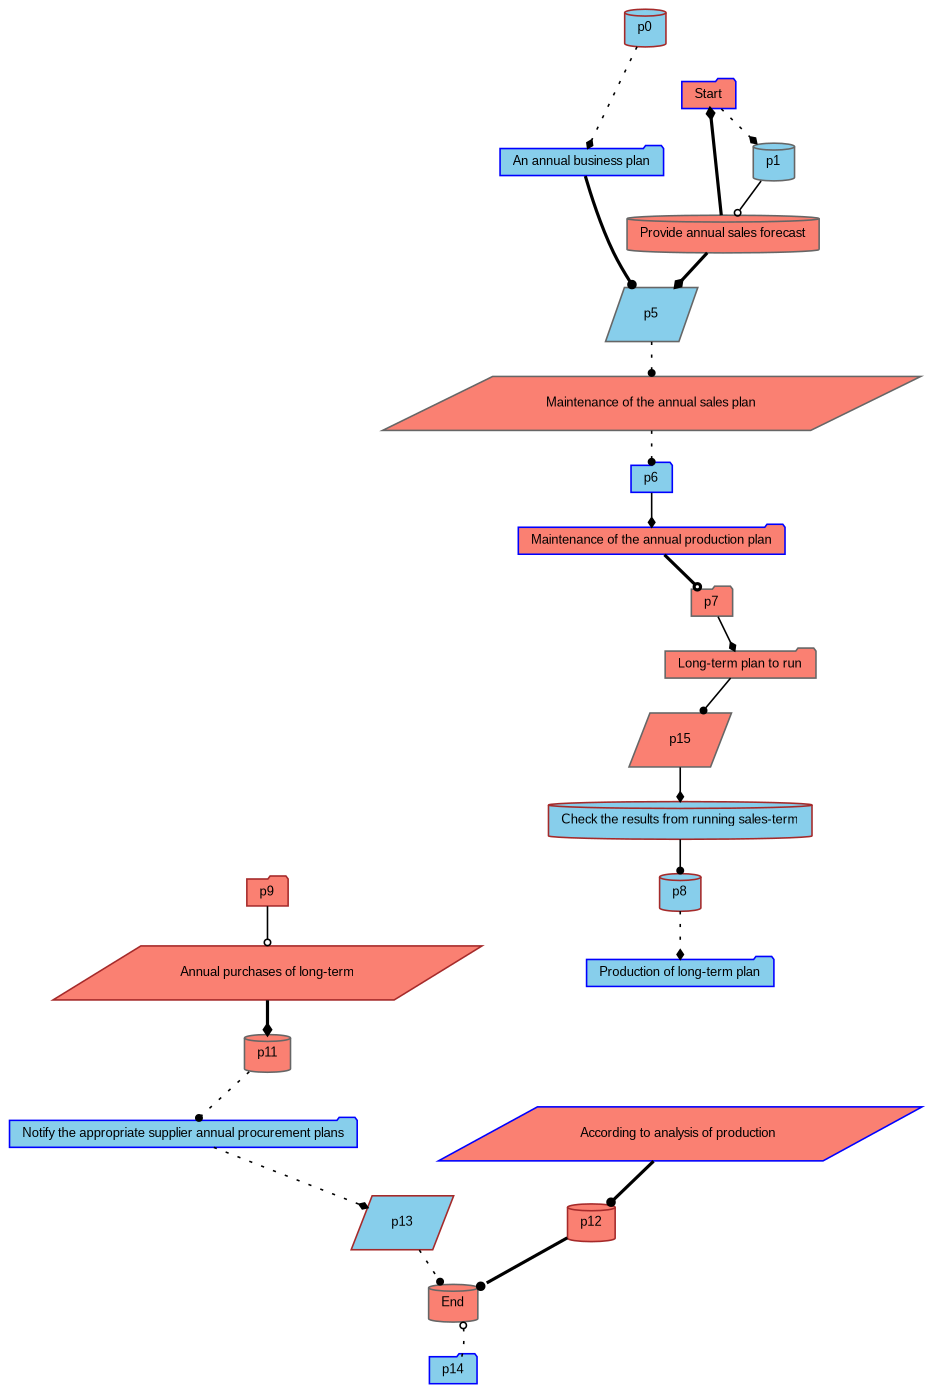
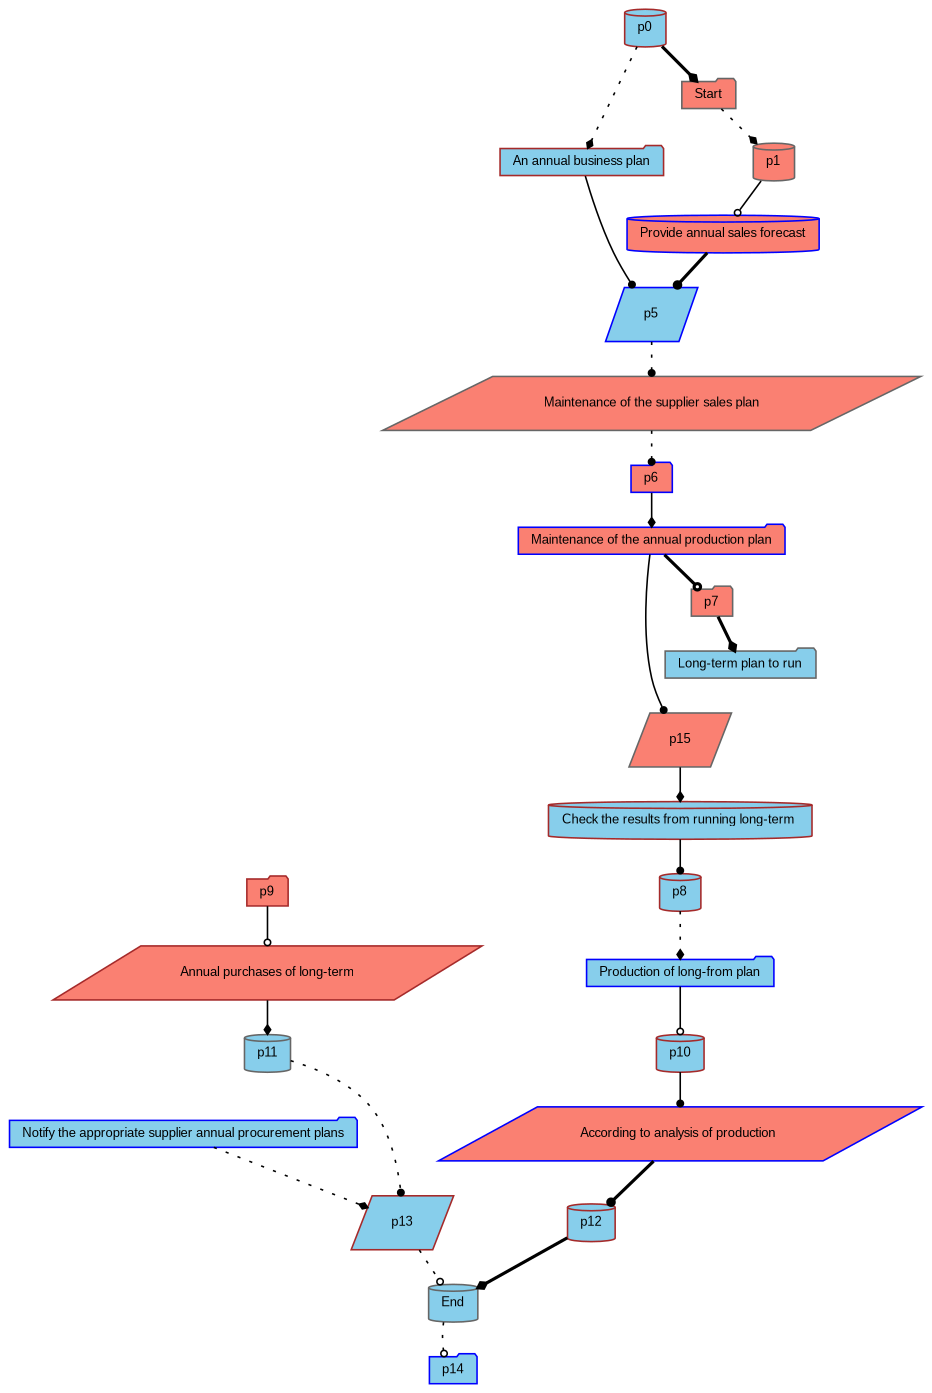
node "Start": color blue -> gray40
node "An annual business plan": color blue -> brown
node "p1": fillcolor skyblue -> salmon
edge "Provide annual sales forecast" -> "Start": now "p0" -> "Start"
edge "An annual business plan" -> "p5": style bold -> solid
node "Provide annual sales forecast": color gray40 -> blue
edge "Provide annual sales forecast" -> "p5": arrowhead diamond -> dot
node "p5": color gray40 -> blue
node "Maintenance of the annual sales plan": label "Maintenance of the annual sales plan" -> "Maintenance of the supplier sales plan"
node "p6": fillcolor skyblue -> salmon
edge "p7" -> "Long-term plan to run": style solid -> bold
node "Long-term plan to run": fillcolor salmon -> skyblue
edge "Long-term plan to run" -> "p15": now "Maintenance of the annual production plan" -> "p15"
node "Check the results from running sales-term": label "Check the results from running sales-term" -> "Check the results from running long-term"
node "Production of long-term plan": label "Production of long-term plan" -> "Production of long-from plan"
edge "Annual purchases of long-term" -> "p11": style bold -> solid
node "p11": fillcolor salmon -> skyblue
node "p10": added
edge "p11" -> "Notify the appropriate supplier annual procurement plans": now "p11" -> "p13"
node "p12": fillcolor salmon -> skyblue
edge "p12" -> "End": arrowhead dot -> diamond
edge "p13" -> "End": arrowhead dot -> odot
node "End": fillcolor salmon -> skyblue
edge "p14" -> "End": reversed
